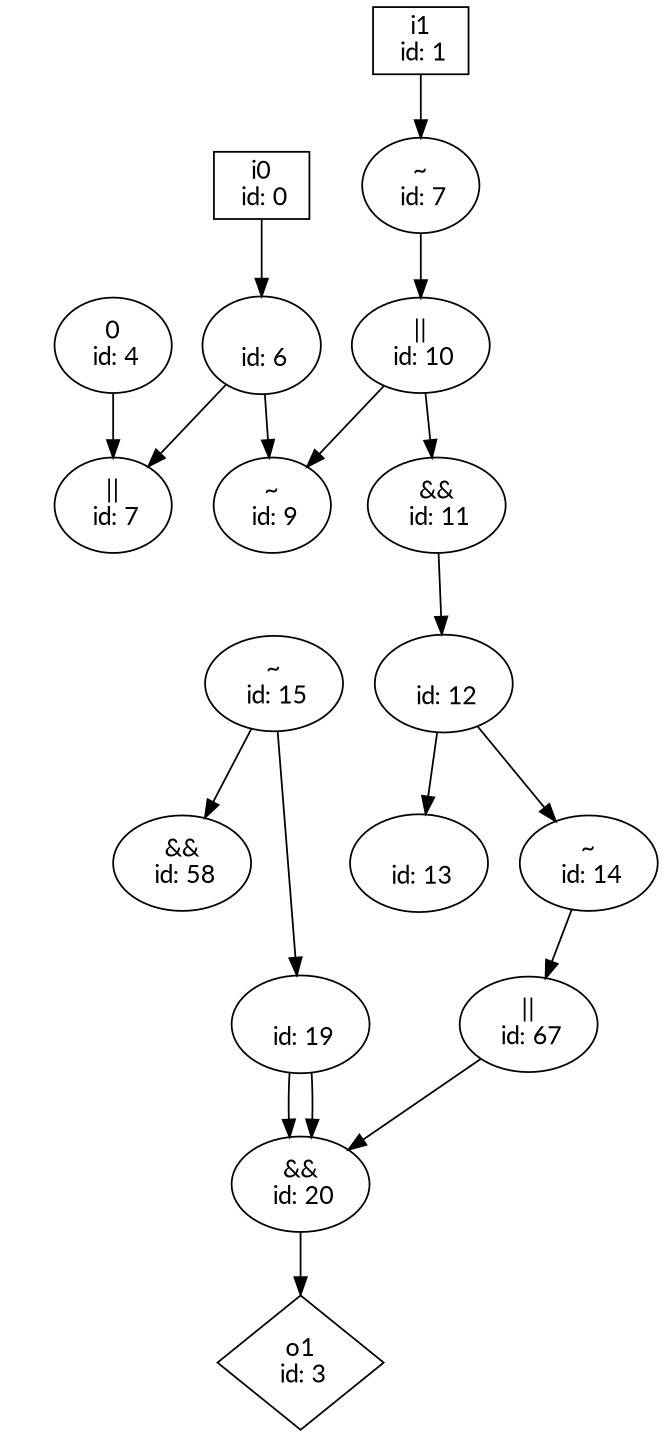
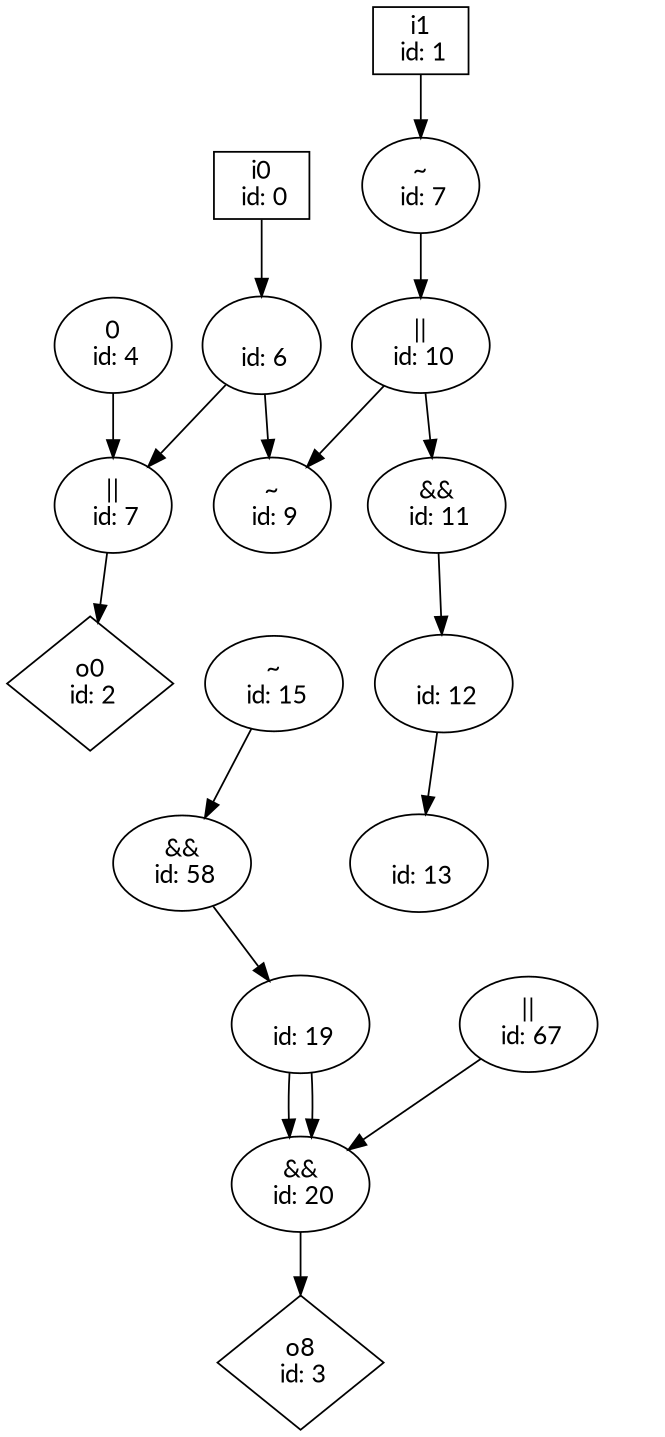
node "o0 id: 2": added
edge "~ id: 15" -> "id: 19": now "&& id: 58" -> "id: 19"
node "~ id: 14": removed
node "o1 id: 3": label "o1 id: 3" -> "o8 id: 3"
